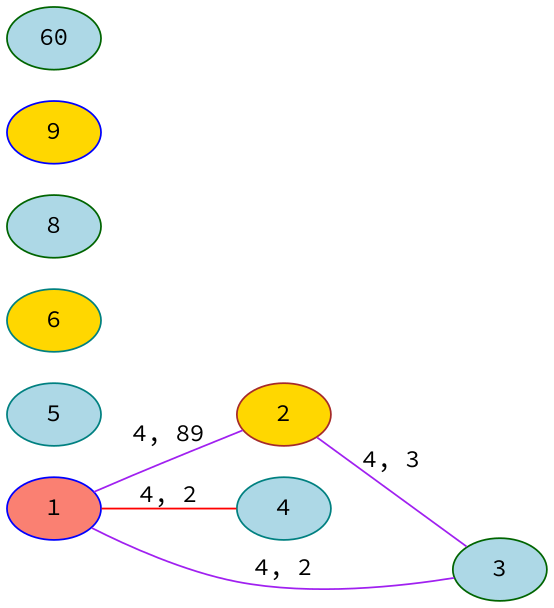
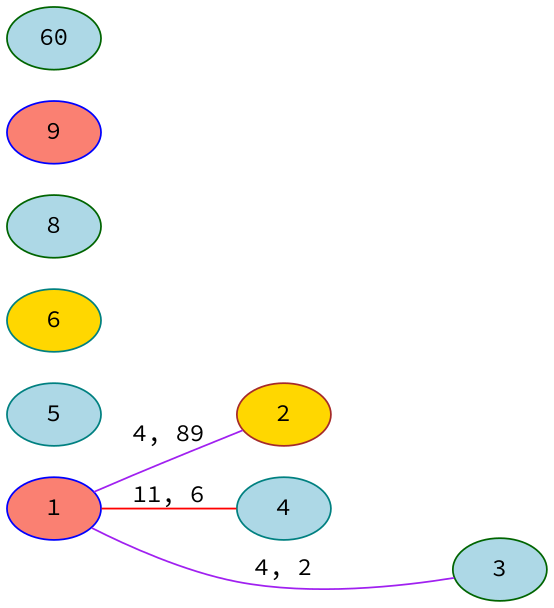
node "9": fillcolor gold -> salmon
edge "2" -- "3": removed, label "4, 3"
edge "1" -- "4": label "4, 2" -> "11, 6"
